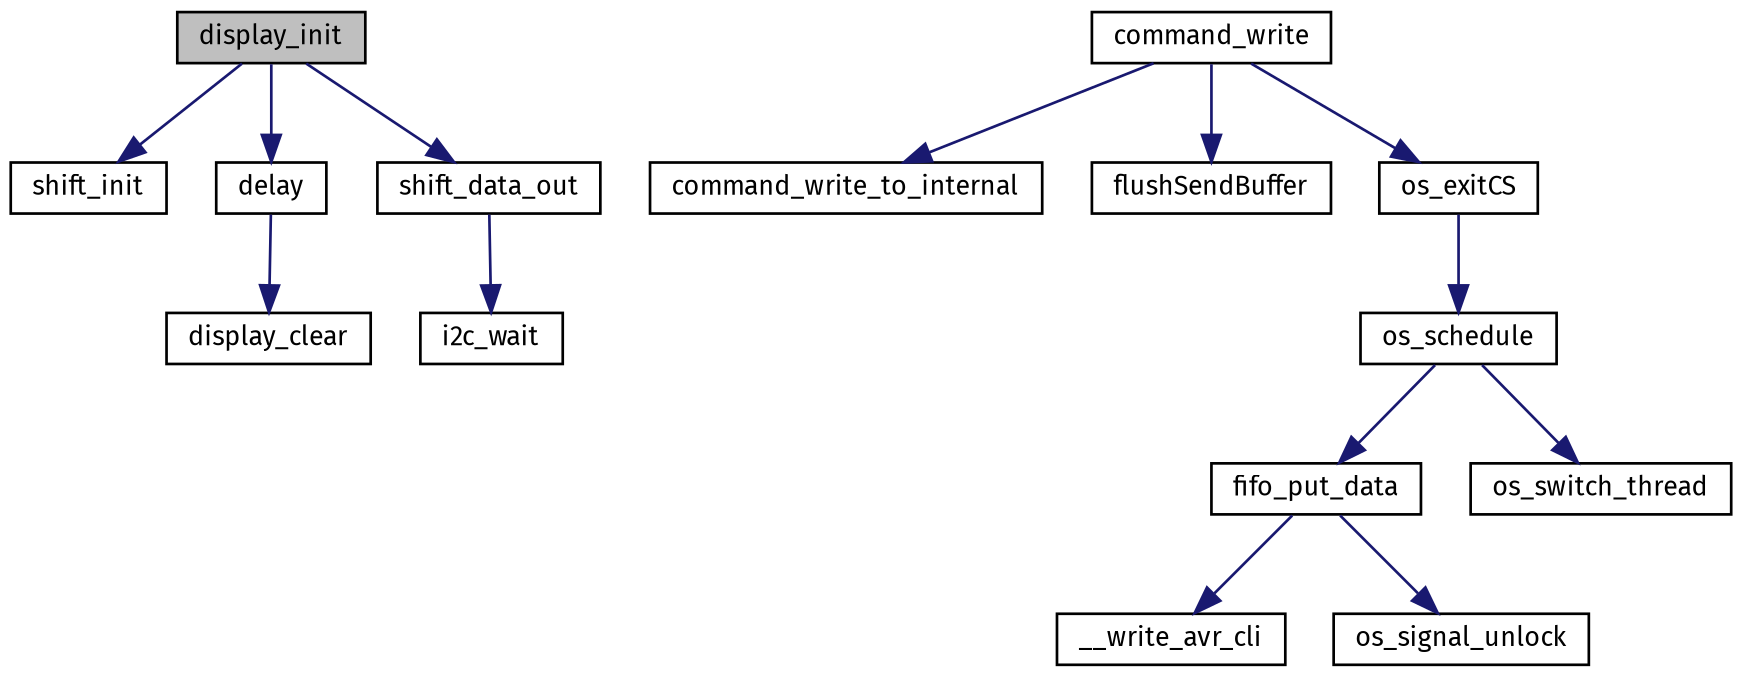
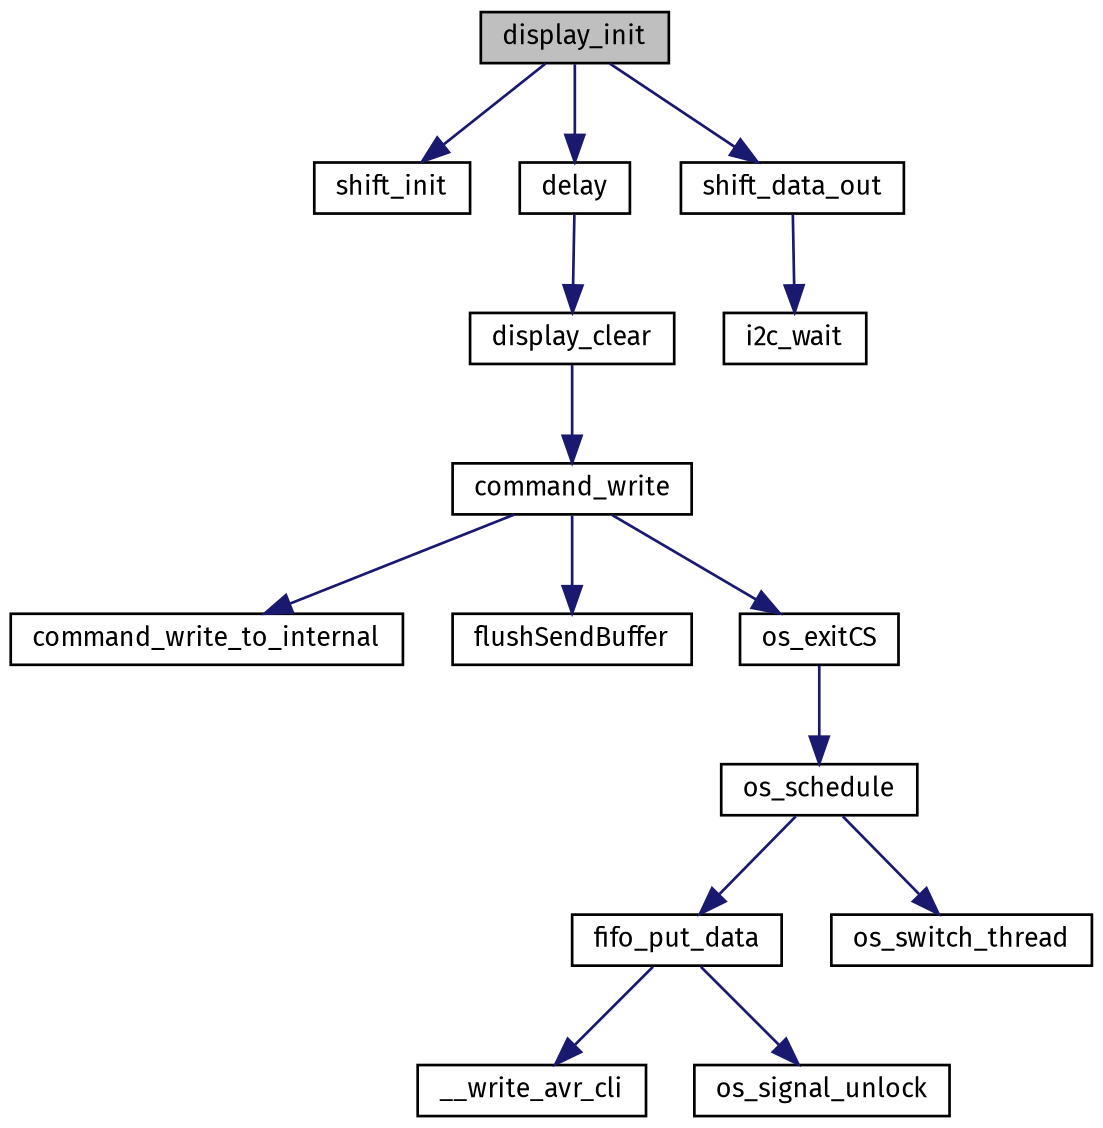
edge "display_clear" -> "command_write": added
